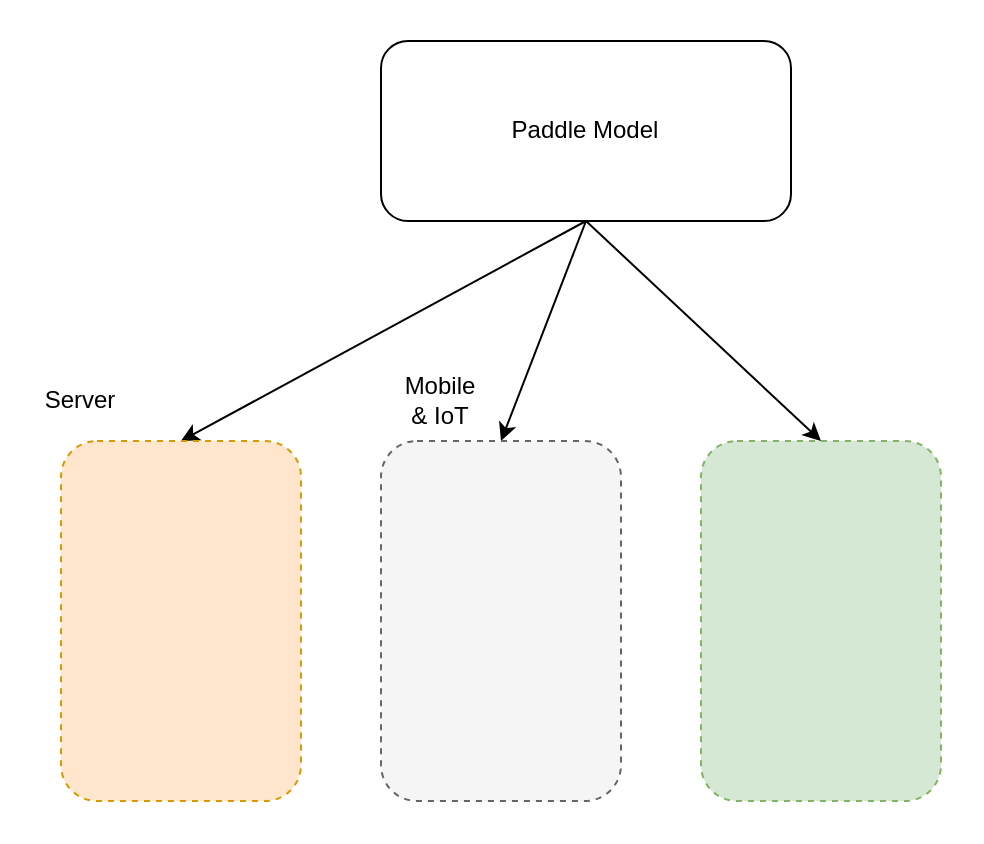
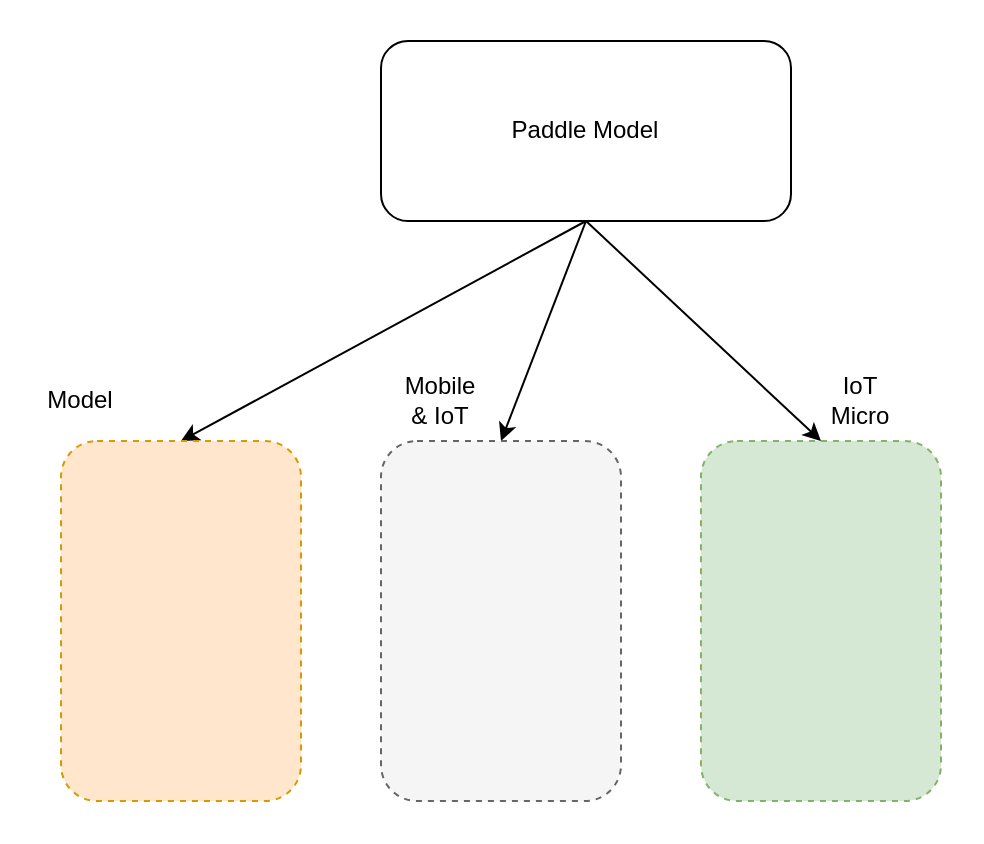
node "Server": label "Server" -> "Model"
node "IoT Micro": added
